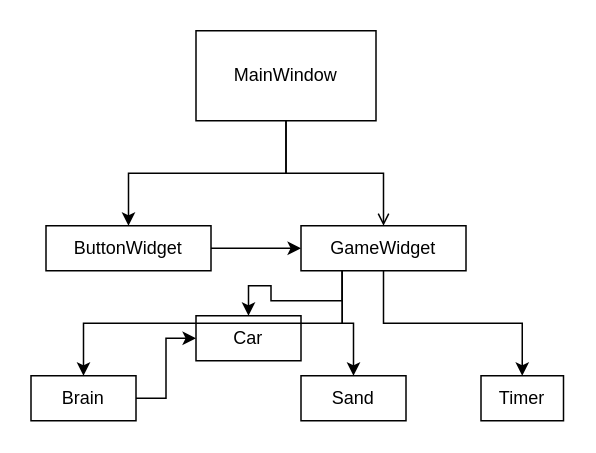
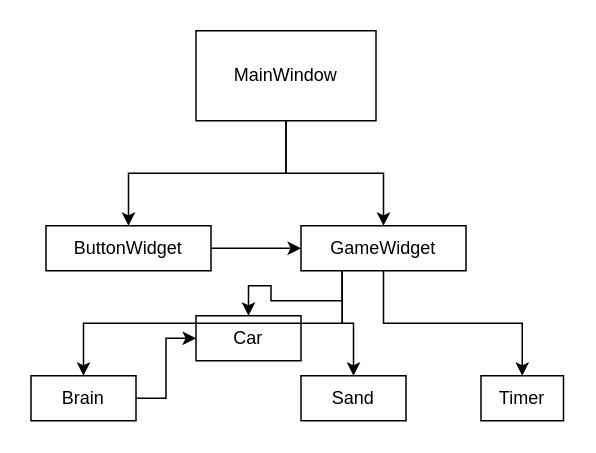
edge "MainWindow" -> "GameWidget": arrowhead open -> classic
